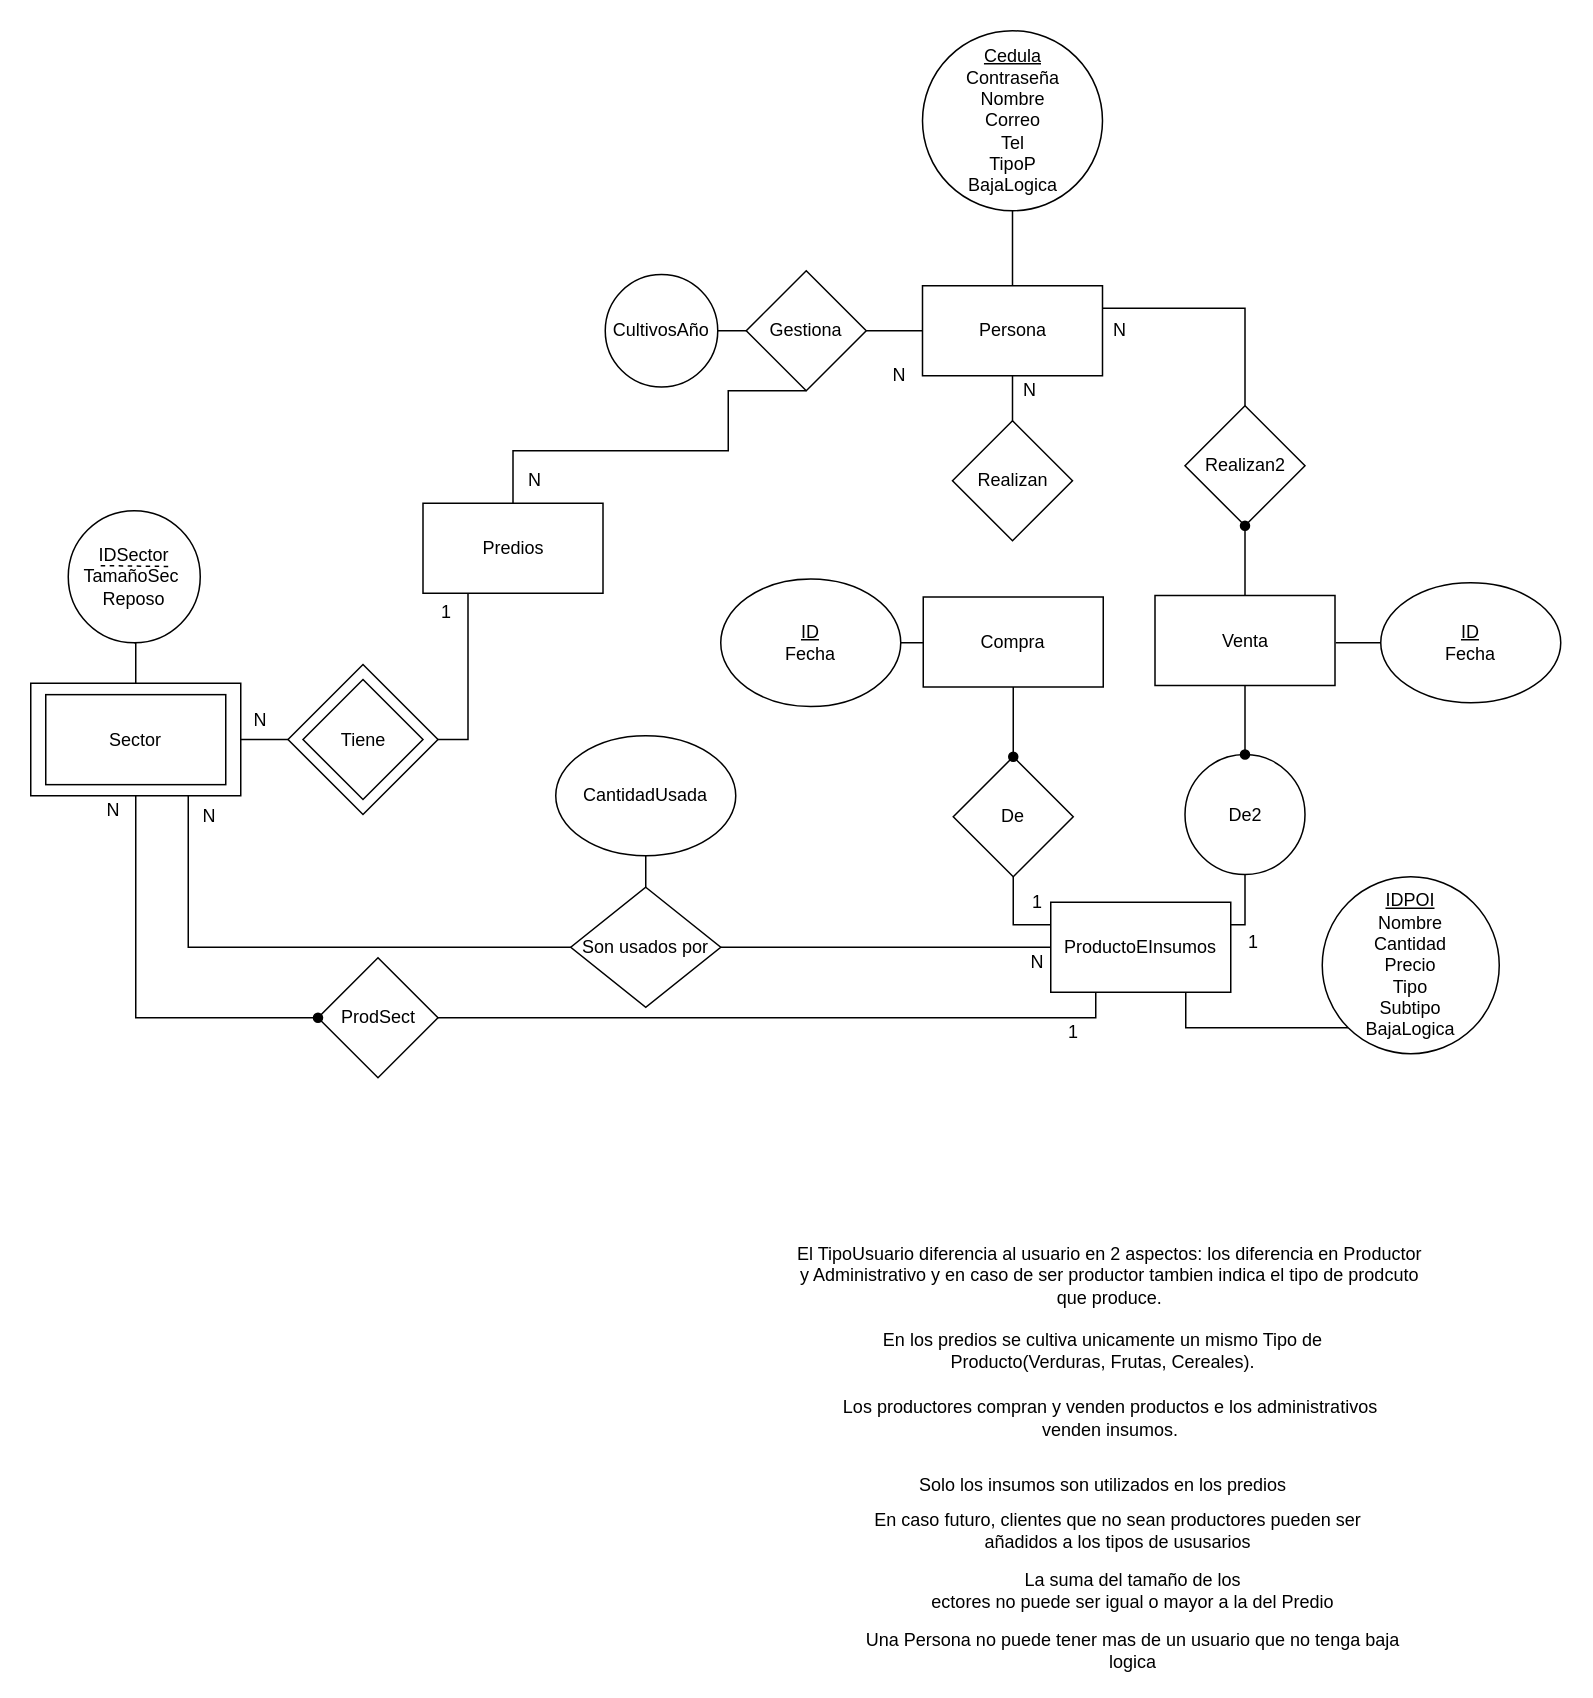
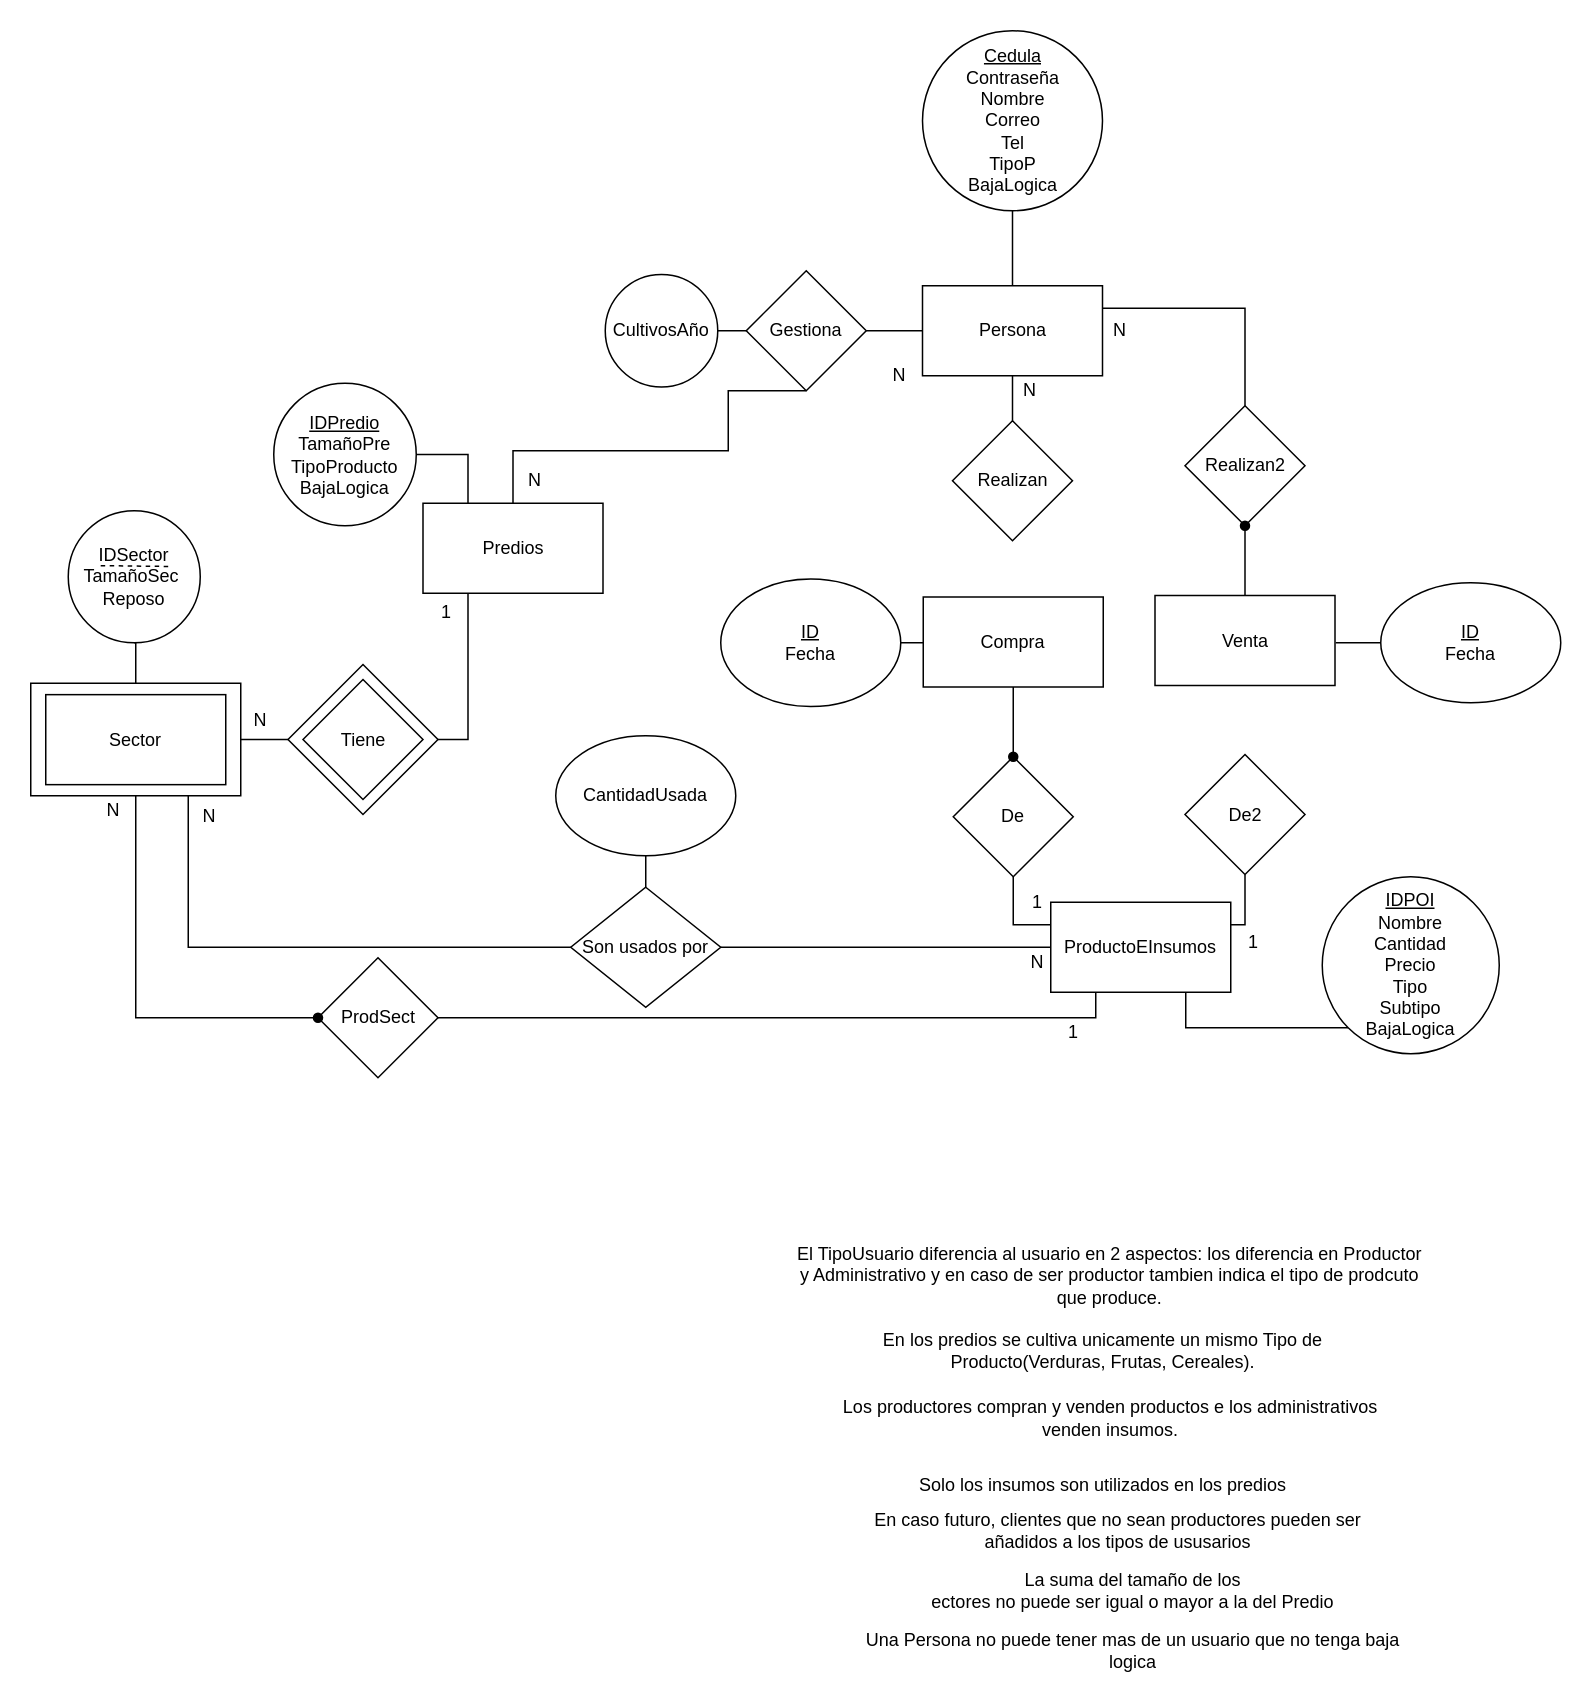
node "IDPredio TamañoPre TipoProducto BajaLogica": added
edge "IDPredio TamañoPre TipoProducto BajaLogica" -- "Predios": added
edge "Venta" -> "De2": removed
node "De2": shape ellipse -> diamond
